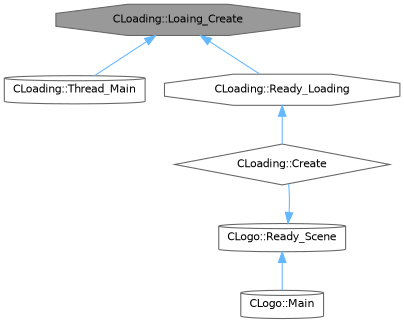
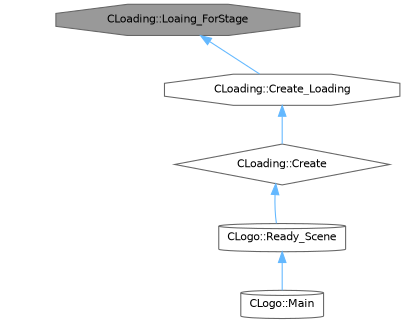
node "CLoading::Loaing_Create": label "CLoading::Loaing_Create" -> "CLoading::Loaing_ForStage"
node "CLoading::Thread_Main": removed
node "CLoading::Ready_Loading": label "CLoading::Ready_Loading" -> "CLoading::Create_Loading"
edge "CLoading::Create" -> "CLogo::Ready_Scene": reversed
